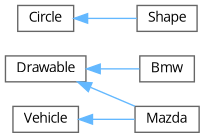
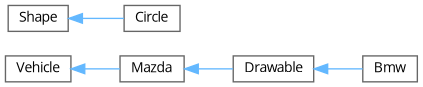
edge "Shape" -> "Circle": reversed
edge "Mazda" -> "Drawable": reversed
